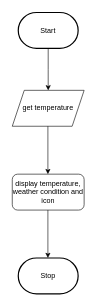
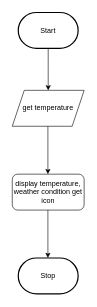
node "display temperature, weather condition and icon": label "display temperature, weather condition and icon" -> "display temperature, weather condition get icon"
